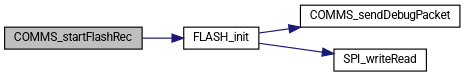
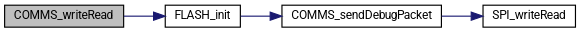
node "COMMS_startFlashRec": label "COMMS_startFlashRec" -> "COMMS_writeRead"
edge "FLASH_init" -> "SPI_writeRead": now "COMMS_sendDebugPacket" -> "SPI_writeRead"
